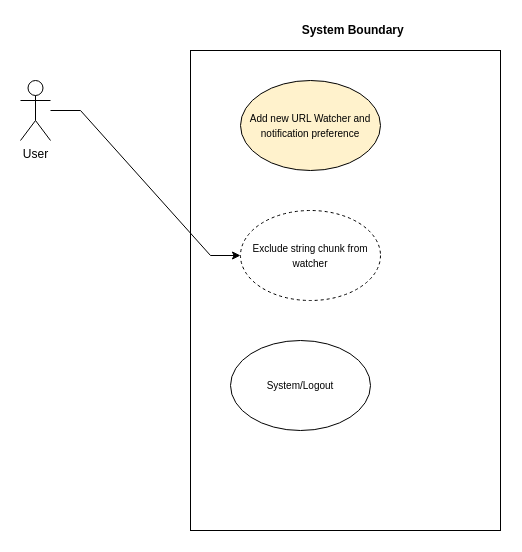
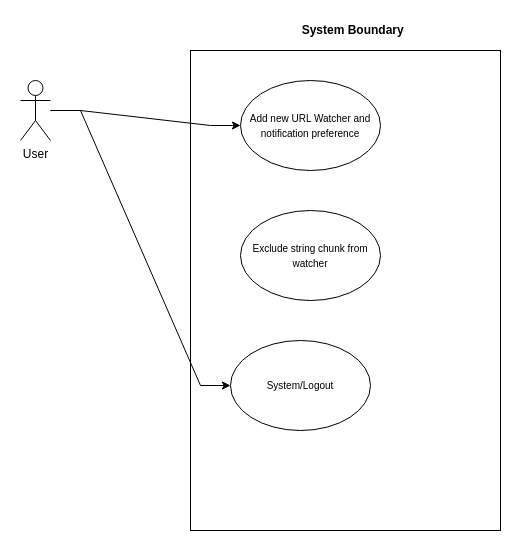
node "Add new URL Watcher and notification preference": fillcolor #fff2cc -> #ffffff
edge "User" -> "Exclude string chunk from watcher": now "User" -> "Add new URL Watcher and notification preference"
node "Exclude string chunk from watcher": style dashed -> solid
edge "User" -> "System/Logout": added
